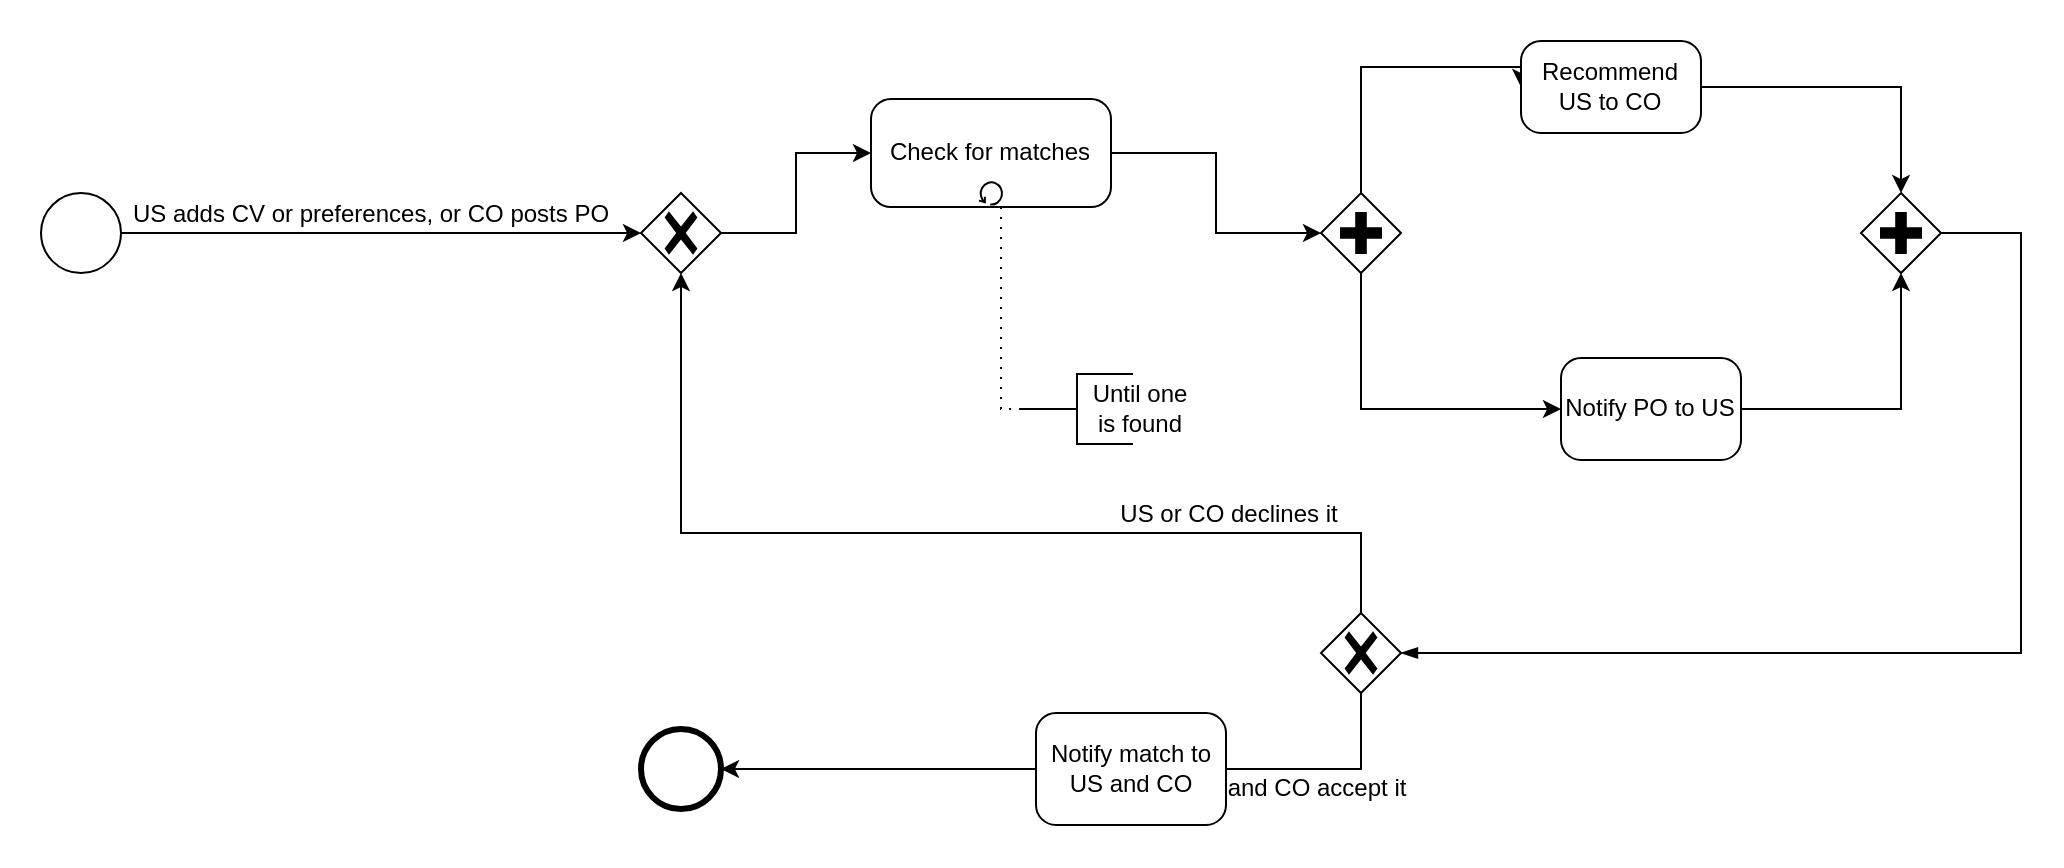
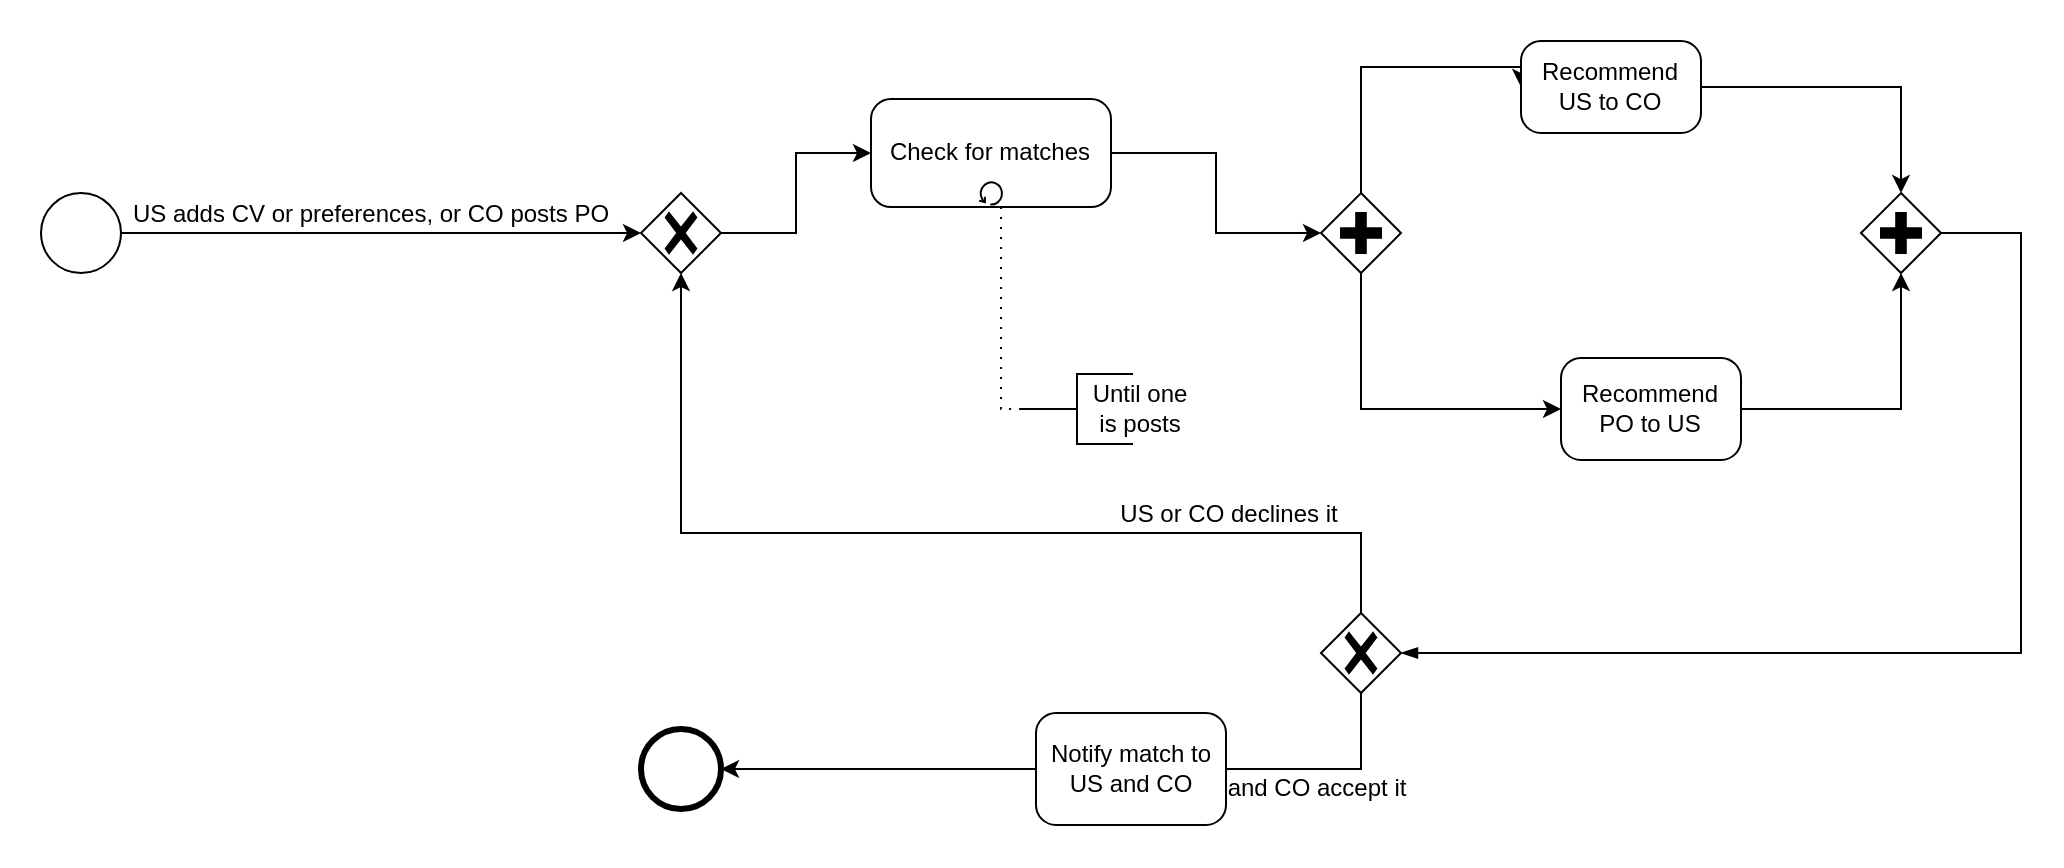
node "Until one is found": label "Until one is found" -> "Until one is posts"
node "Notify PO to US": label "Notify PO to US" -> "Recommend PO to US"
